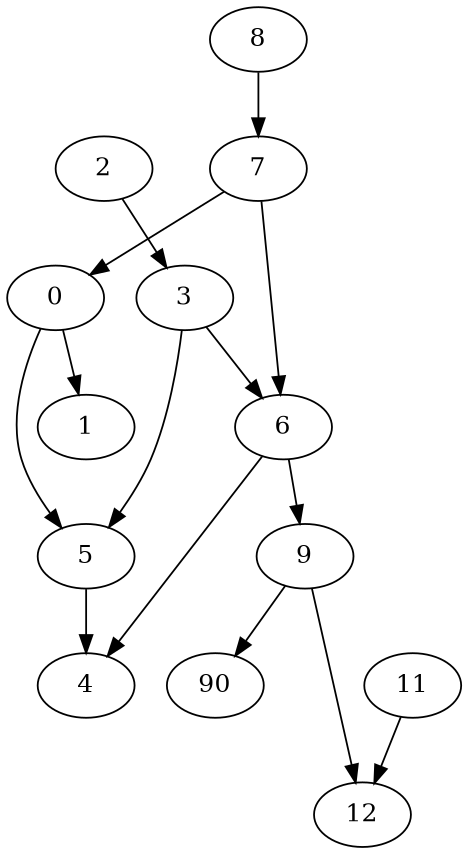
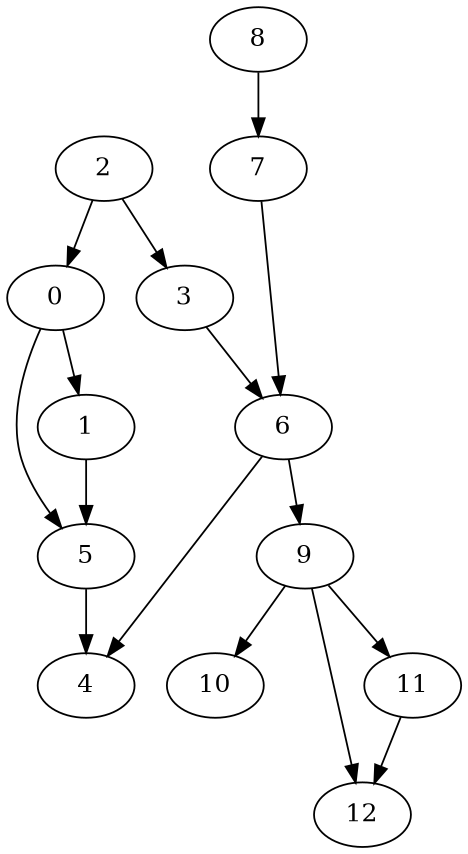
edge "7" -> "0": now "2" -> "0"
edge "3" -> "5": now "1" -> "5"
edge "9" -> "11": added
node "90": label "90" -> "10"
